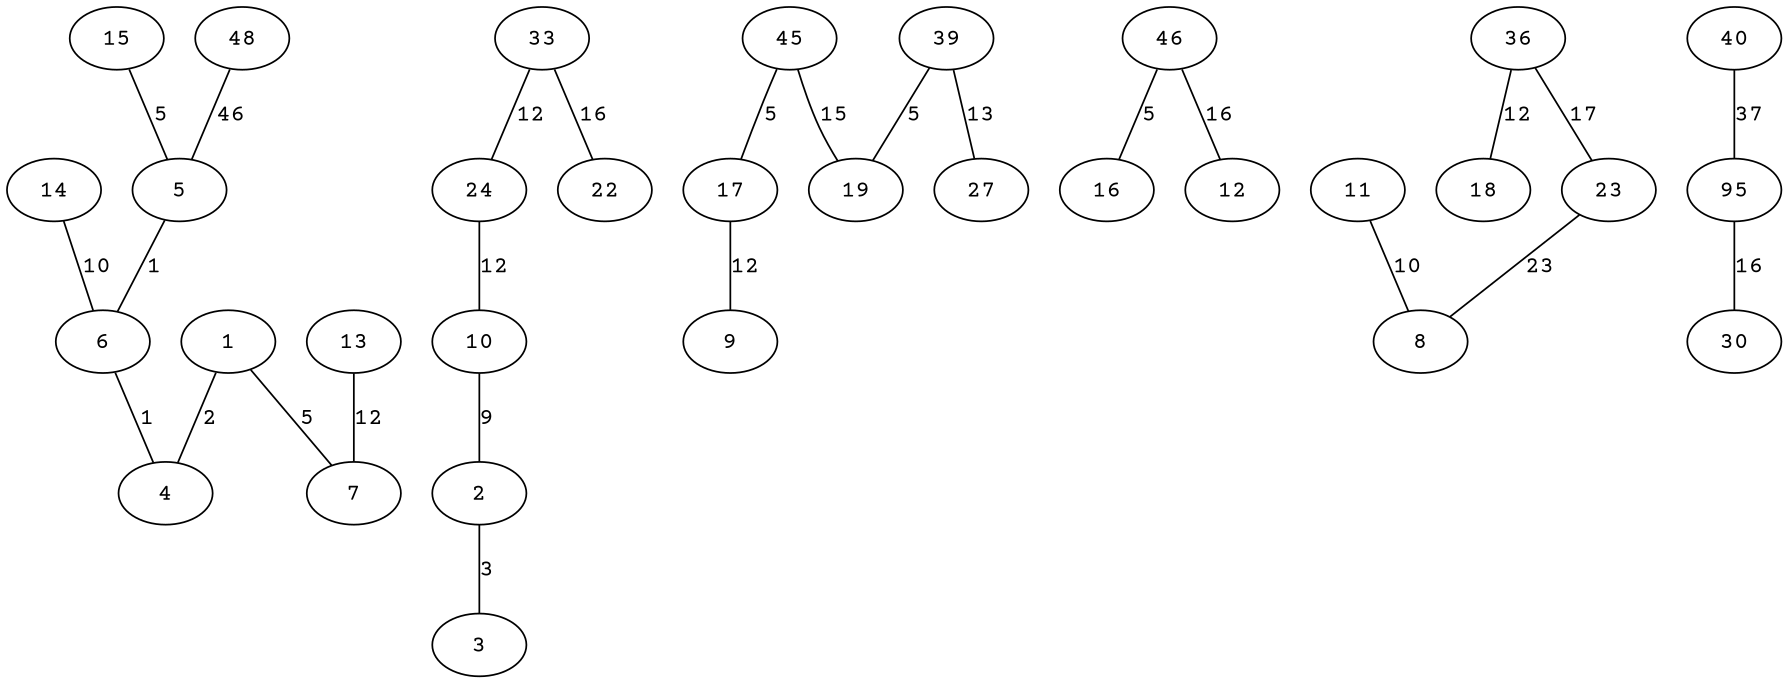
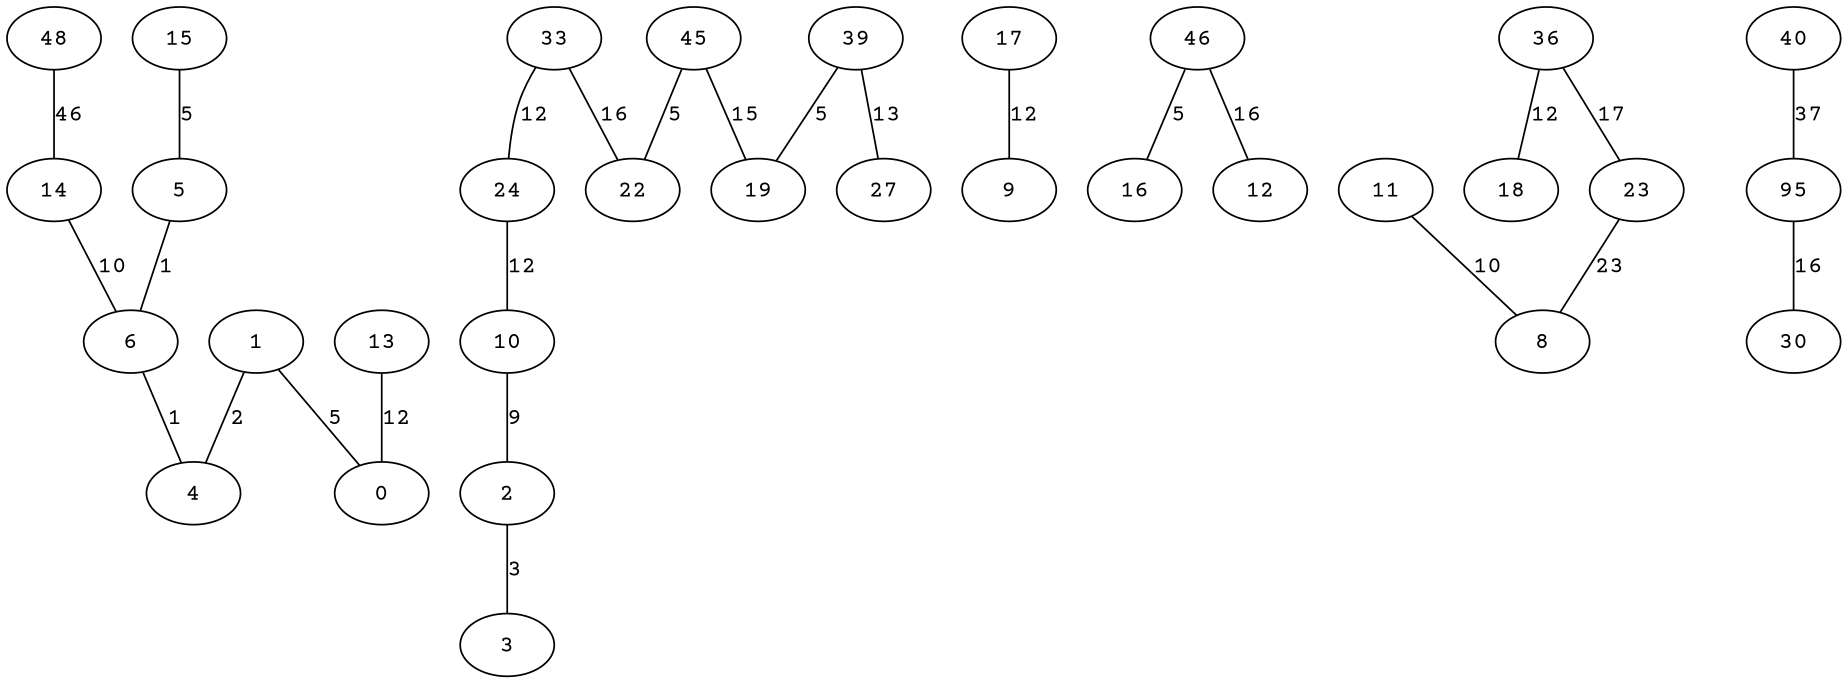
edge "48" -- "5": now "48" -- "14"
edge "45" -- "17": now "45" -- "22"
node "7": label "7" -> "0"
